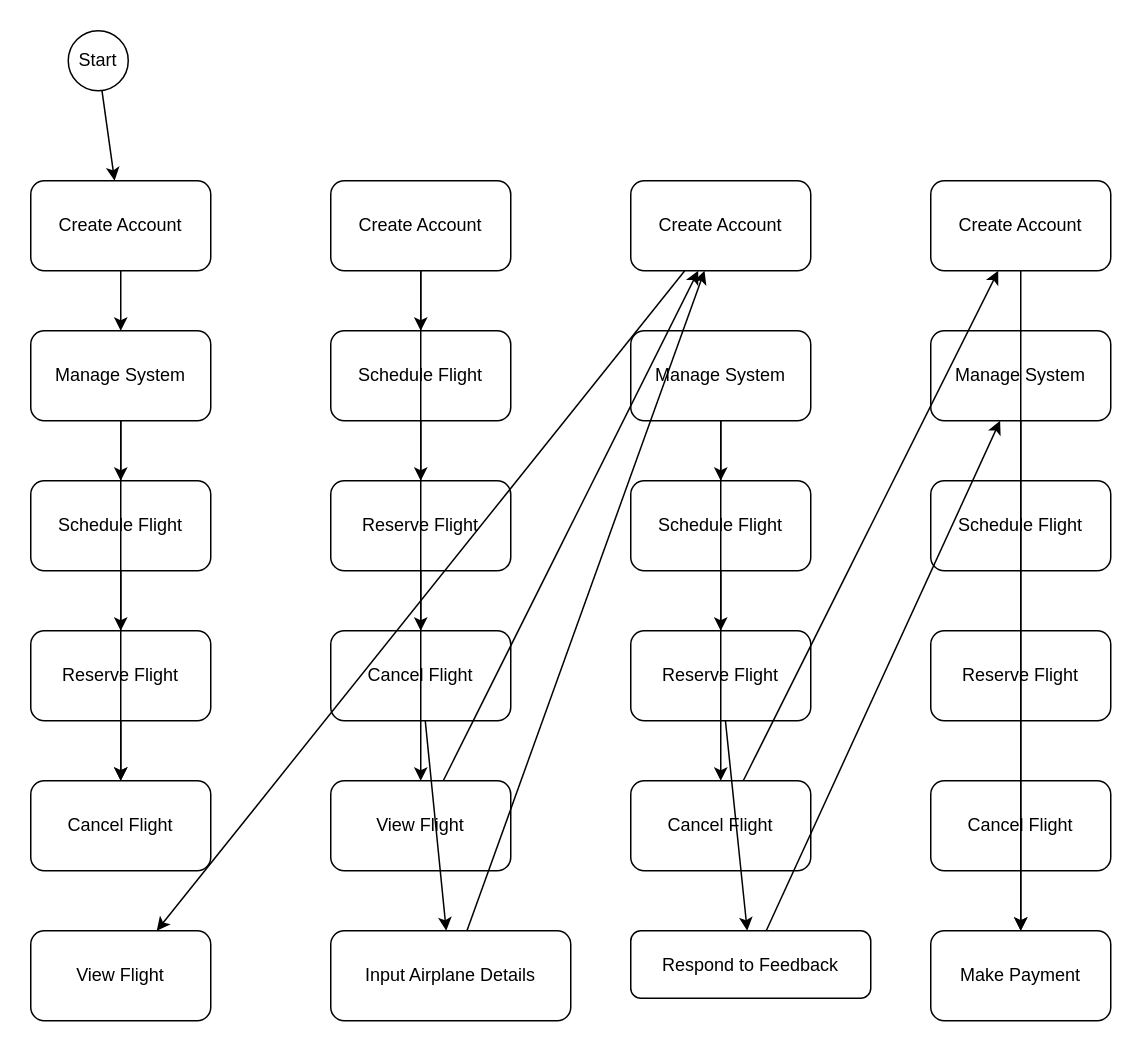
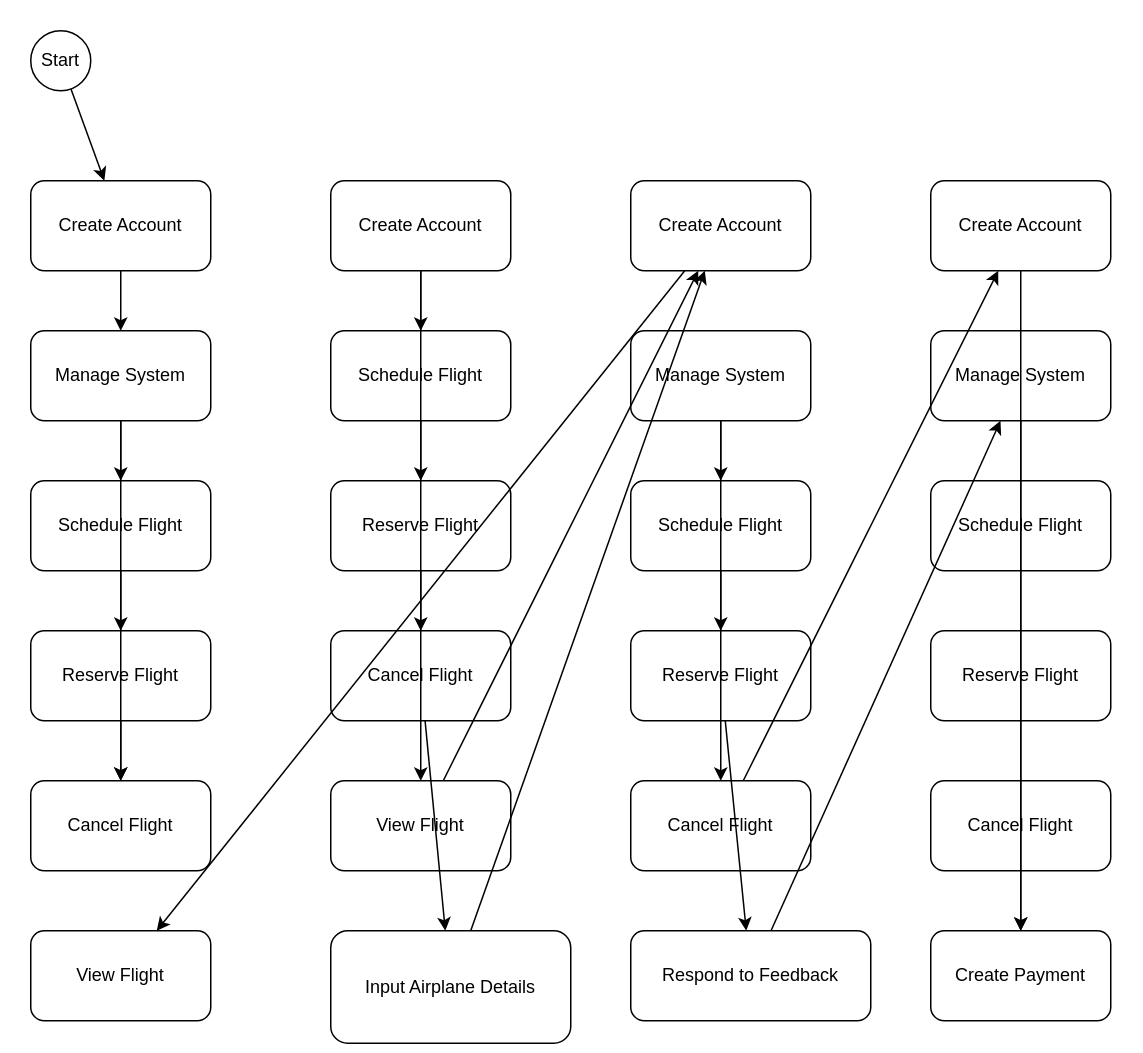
node "Start": moved (98, 61) -> (61, 61)
node "Respond to Feedback": size 240x68 -> 240x90
node "Input Airplane Details": size 240x90 -> 240x113
node "Make Payment": label "Make Payment" -> "Create Payment"
